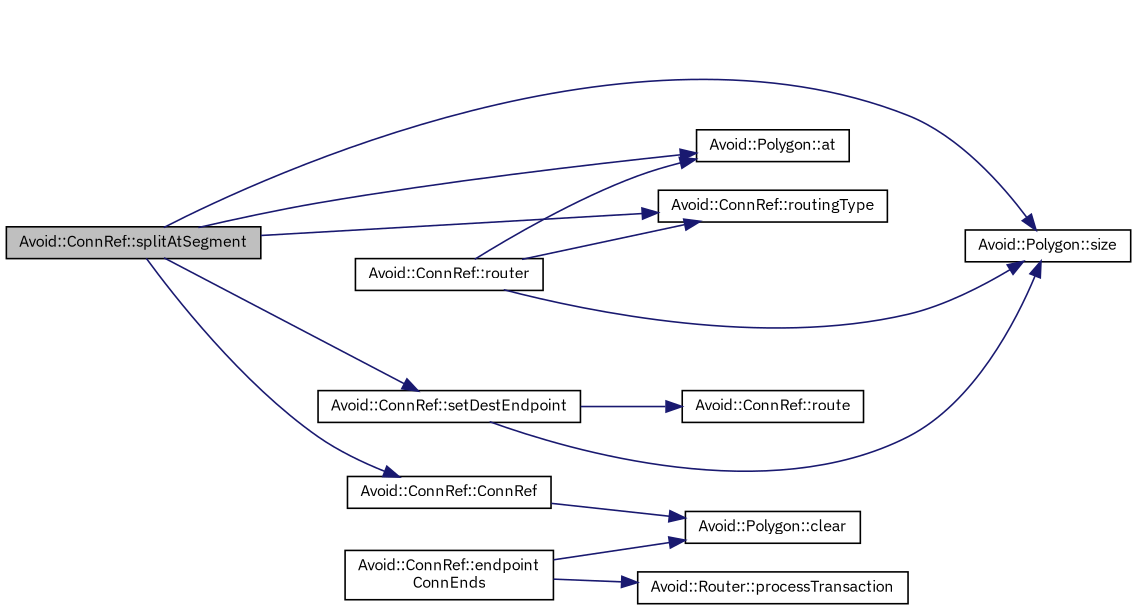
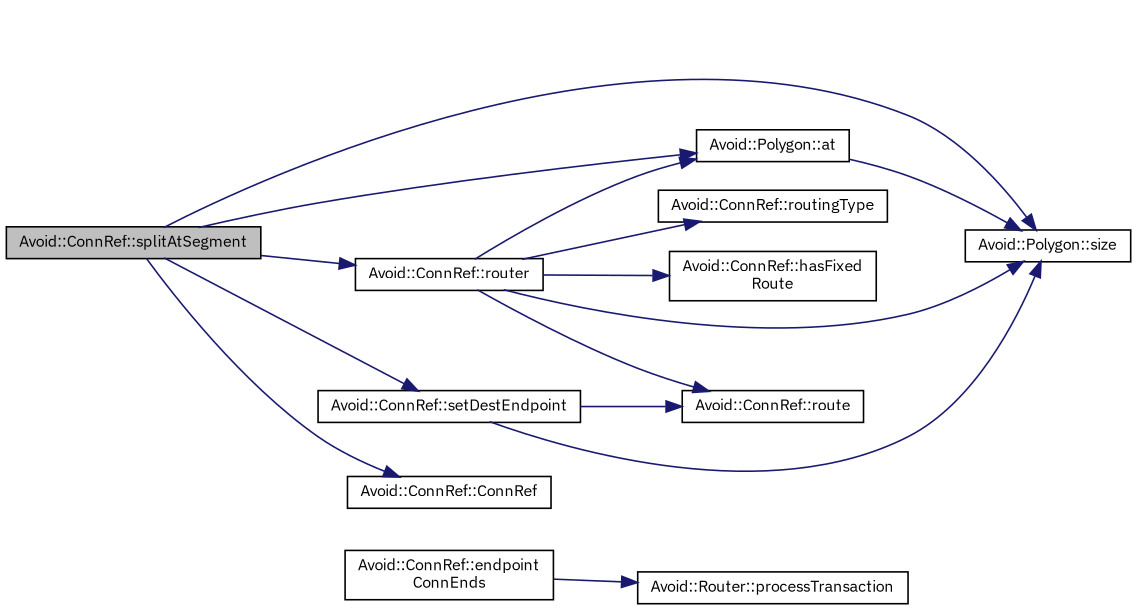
edge "Avoid::Polygon::at" -> "Avoid::Polygon::size": added
edge "Avoid::ConnRef::splitAtSegment" -> "Avoid::ConnRef::routingType": now "Avoid::ConnRef::splitAtSegment" -> "Avoid::ConnRef::router"
node "Avoid::ConnRef::hasFixed Route": added
edge "Avoid::ConnRef::router" -> "Avoid::ConnRef::route": added
node "Avoid::Polygon::clear": removed
